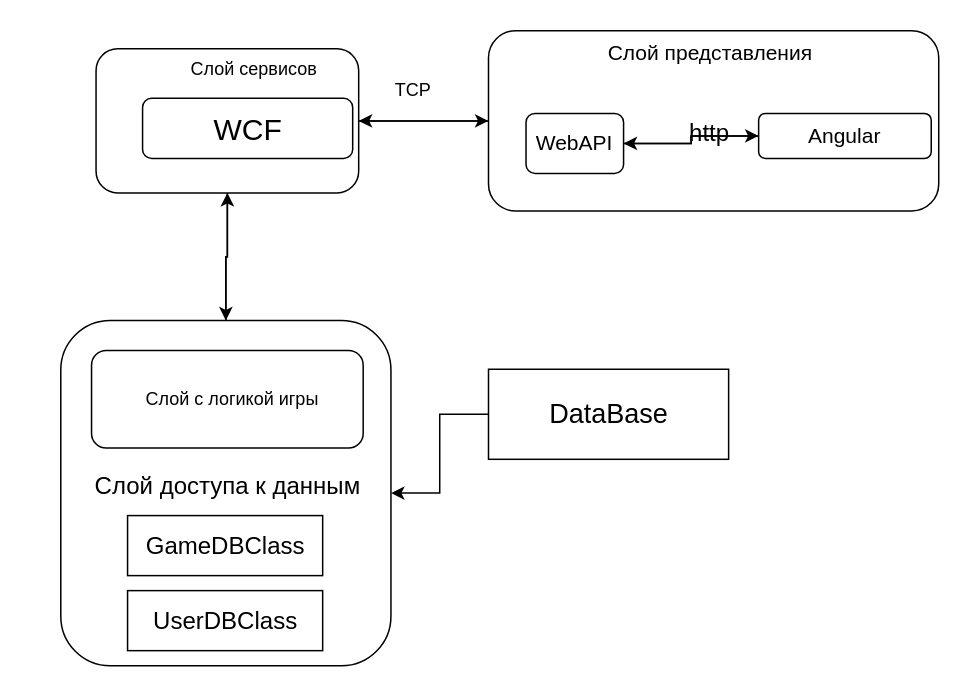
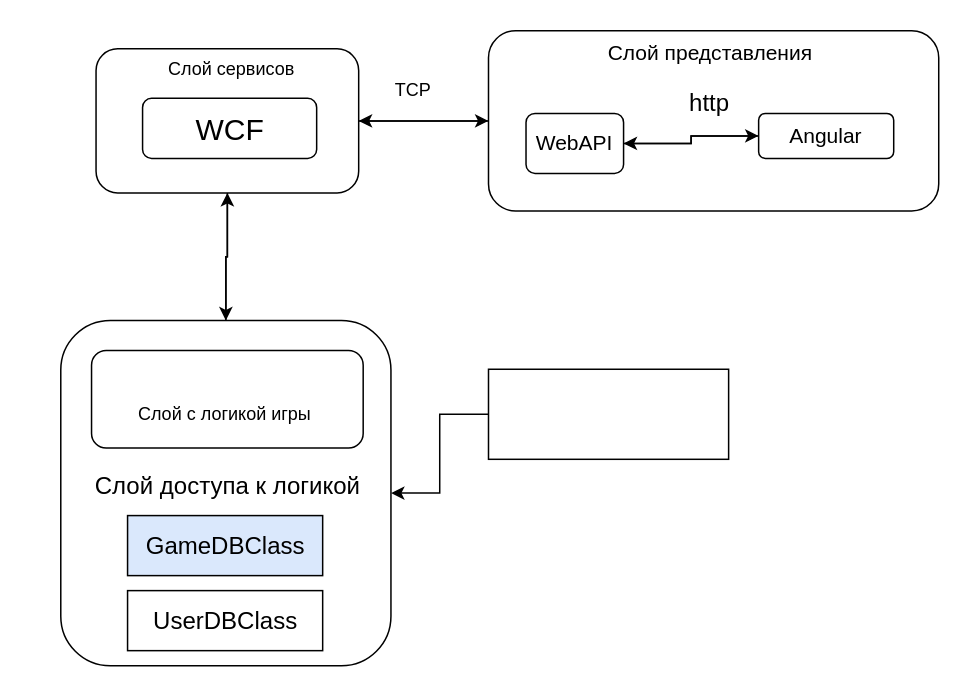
node "Слой сервисов": moved (254, 70) -> (231, 70)
node "WCF": size 210x60 -> 174x60
node "http": moved (710, 133) -> (710, 103)
node "Angular": size 173x45 -> 135x45
node "Слой с логикой игры": moved (232, 399) -> (224, 414)
node "DataBase": removed
node "Слой доступа к данным": label "Слой доступа к данным" -> "Слой доступа к логикой"
node "GameDBClass": fillcolor #ffffff -> #dae8fc
